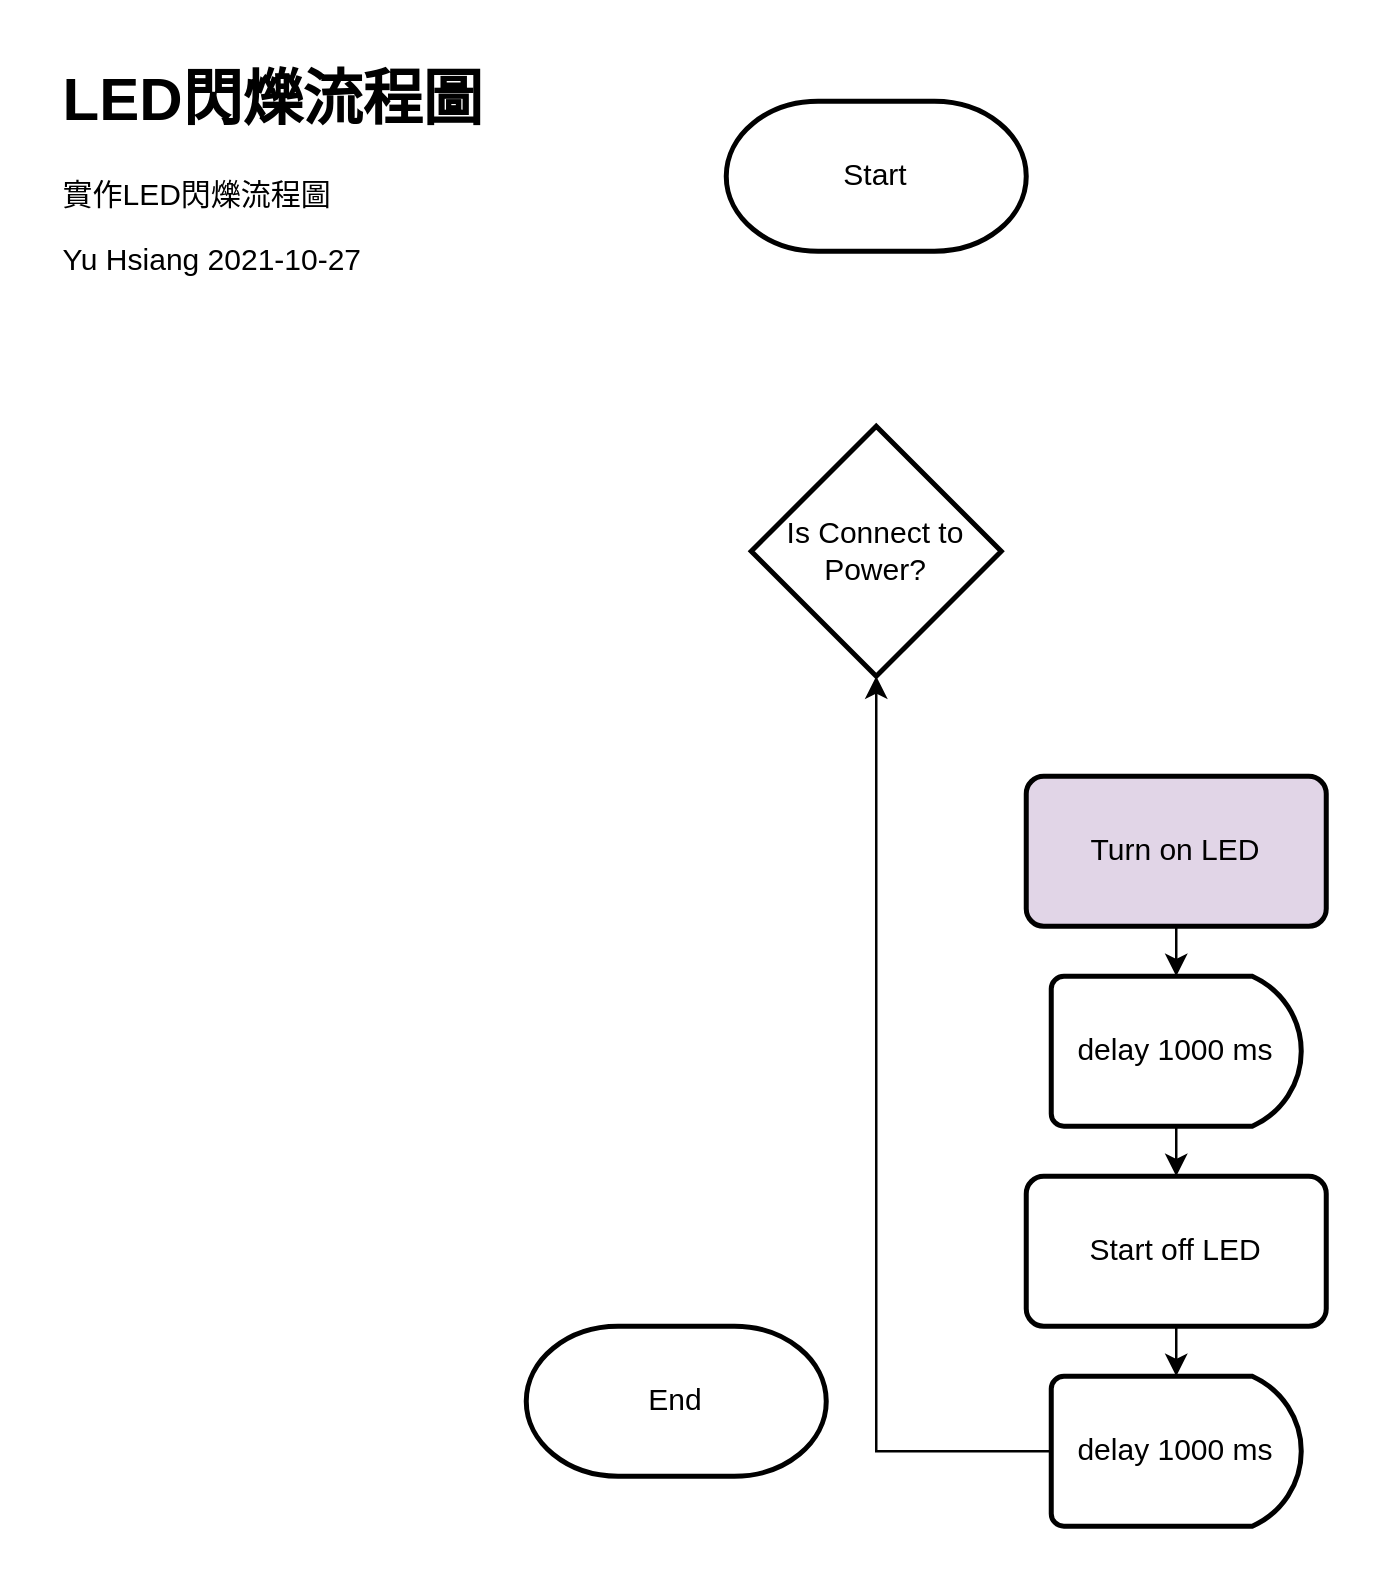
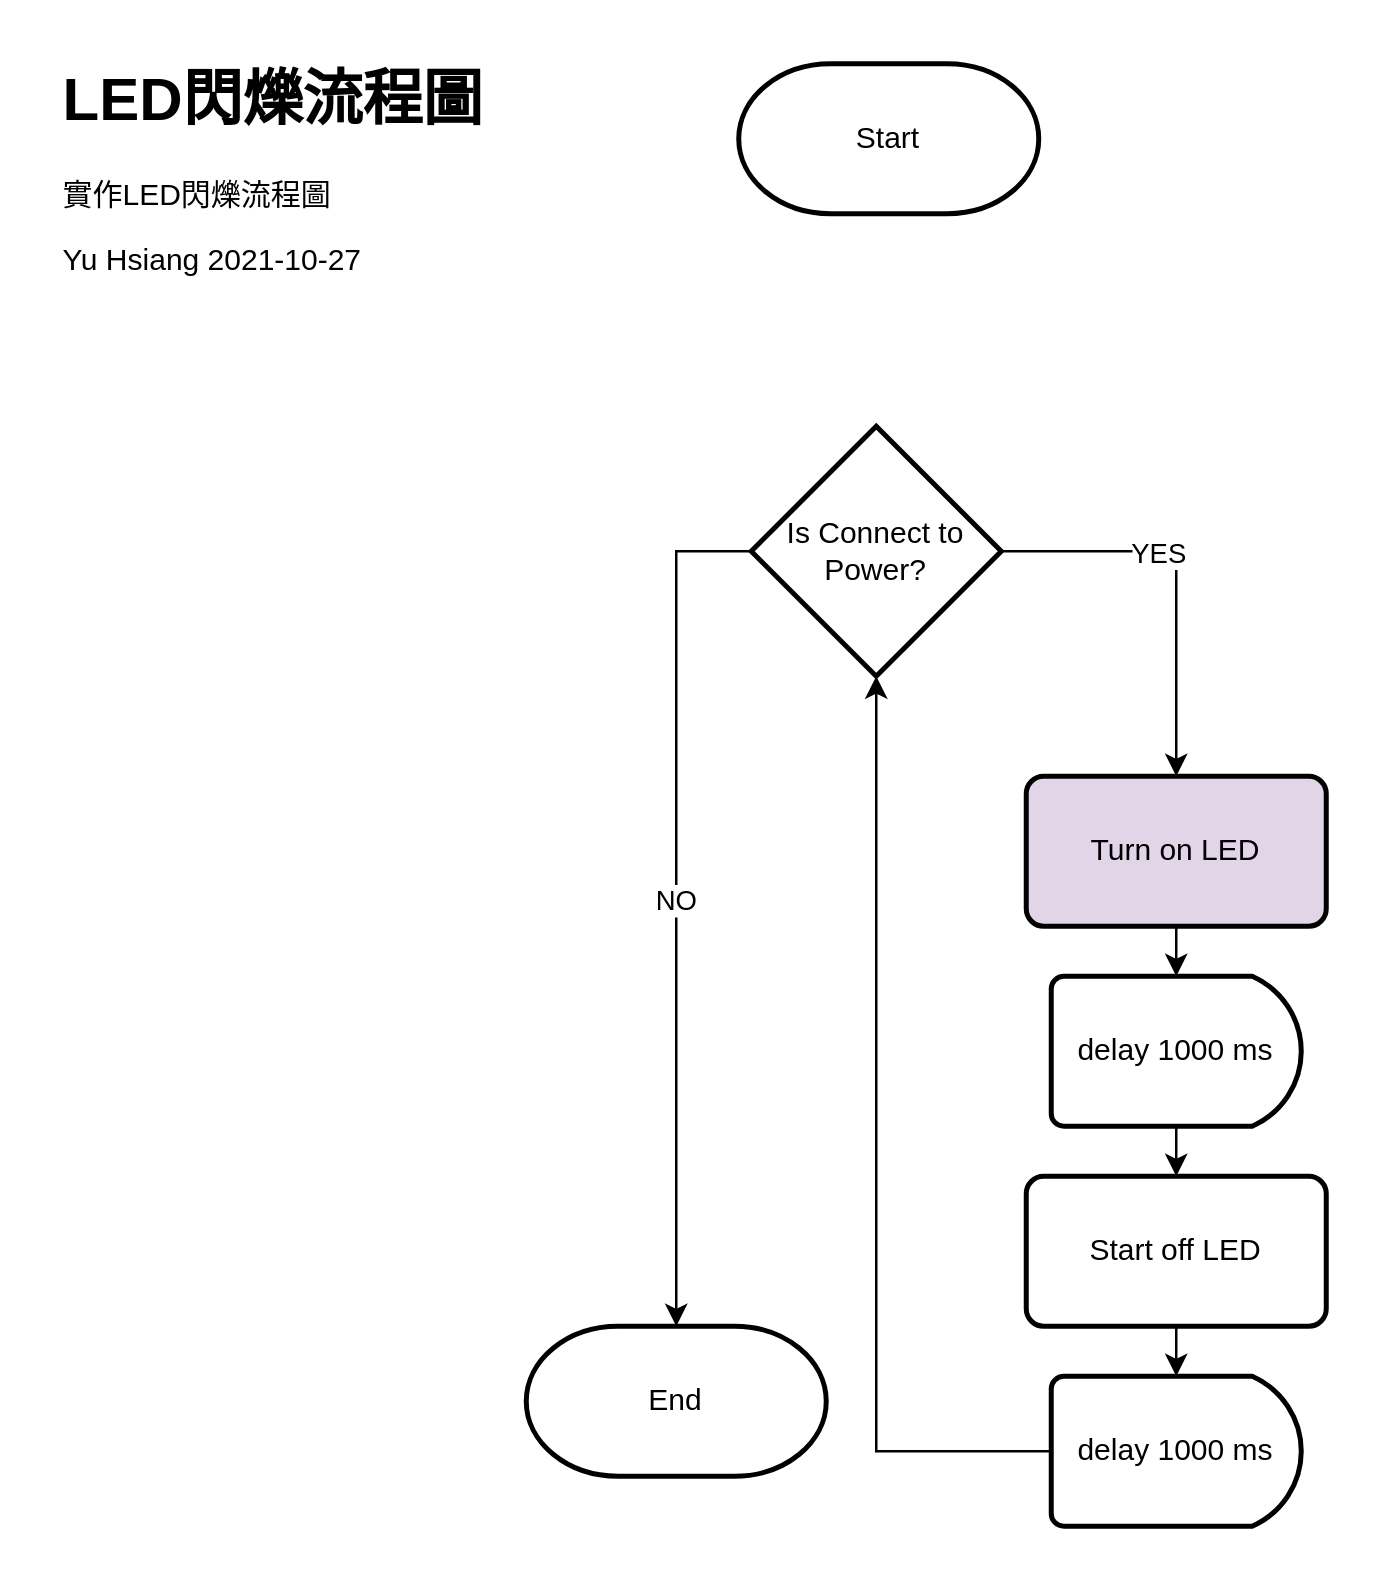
node "Start": moved (876, 176) -> (889, 139)
edge "Is Connect to Power?" -> "Turn on LED": added, label "YES"
edge "Is Connect to Power?" -> "End": added, label "NO"
